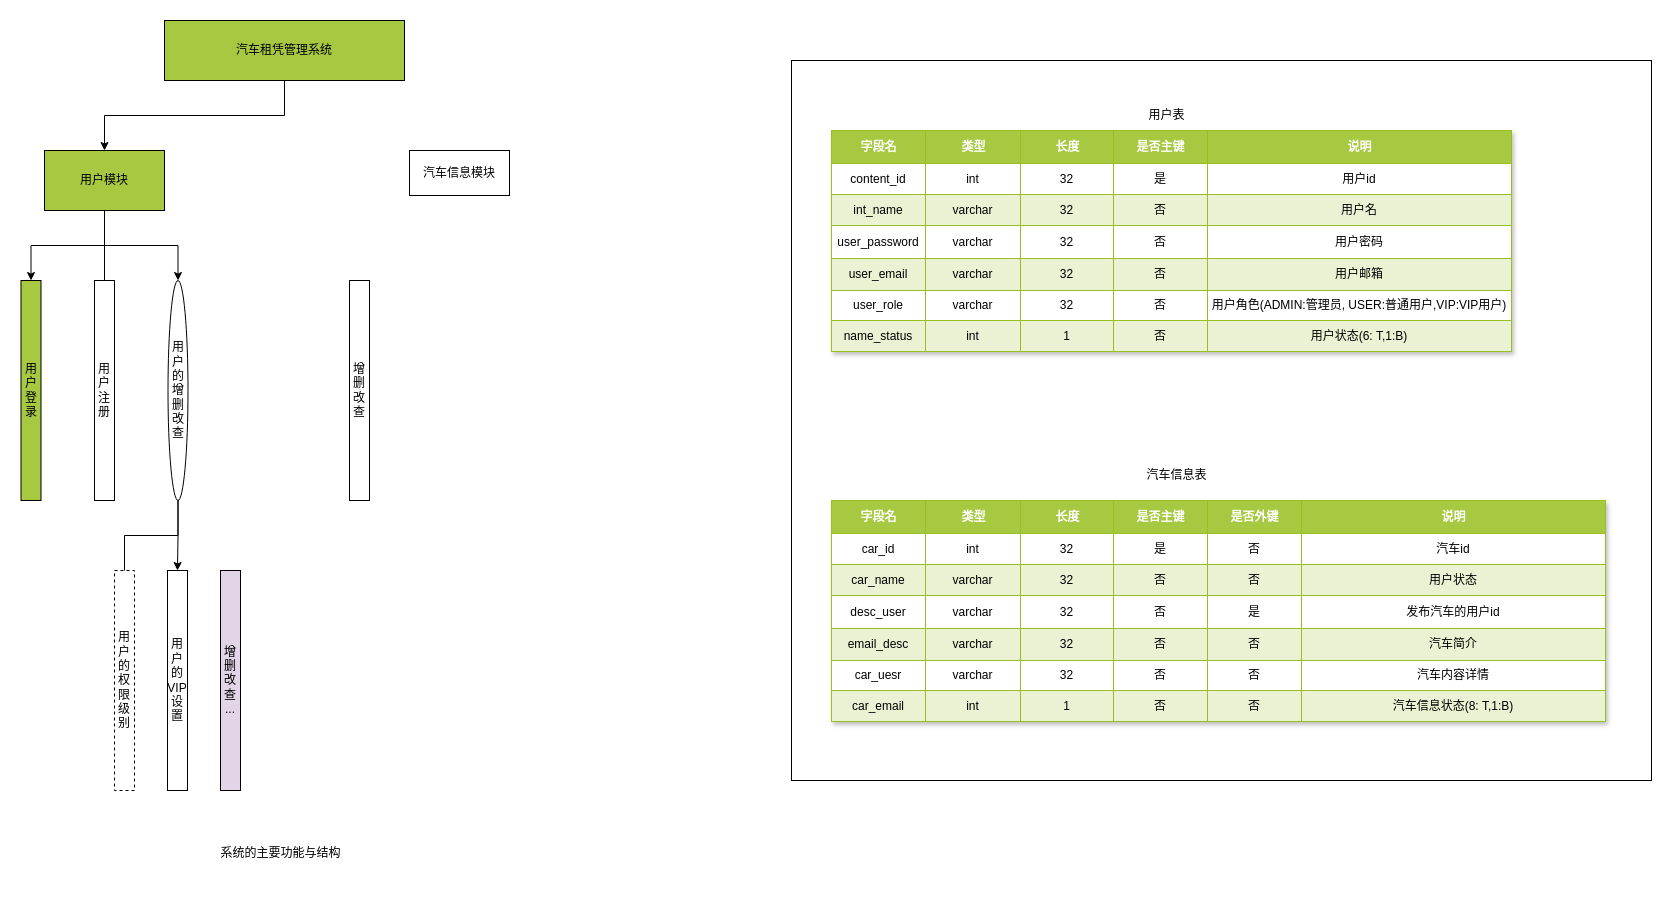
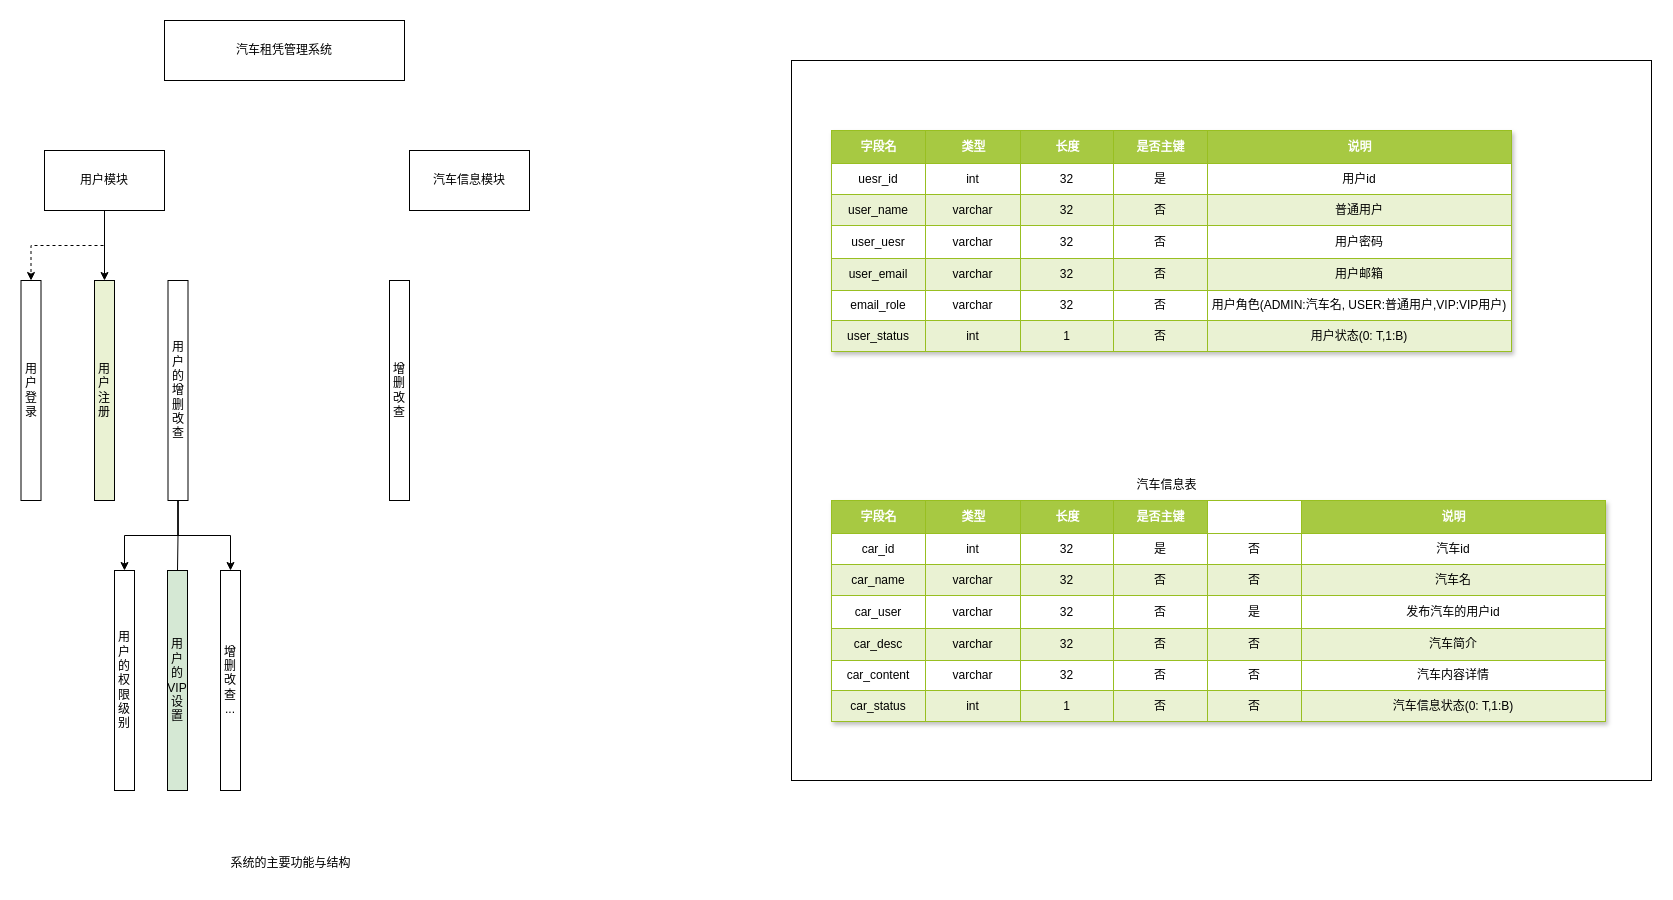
node "汽车租凭管理系统": fillcolor #a7c942 -> #ffffff
edge "汽车租凭管理系统" -> "用户模块": removed
node "用户表": removed
node "汽车信息模块": size 100x45 -> 120x60
node "content_id": label "content_id" -> "uesr_id"
node "用户模块": fillcolor #a7c942 -> #ffffff
node "int_name": label "int_name" -> "user_name"
node "用户名": label "用户名" -> "普通用户"
node "user_password": label "user_password" -> "user_uesr"
edge "用户模块" -> "用户登录": style solid -> dashed
edge "用户模块" -> "用户的增删改查": removed
edge "用户模块" -- "用户注册": arrowhead none -> classic
node "user_role": label "user_role" -> "email_role"
node "用户角色(ADMIN:管理员, USER:普通用户,VIP:VIP用户)": label "用户角色(ADMIN:管理员, USER:普通用户,VIP:VIP用户)" -> "用户角色(ADMIN:汽车名, USER:普通用户,VIP:VIP用户)"
node "name_status": label "name_status" -> "user_status"
node "用户状态(6: T,1:B)": label "用户状态(6: T,1:B)" -> "用户状态(0: T,1:B)"
node "用户登录": fillcolor #a7c942 -> #ffffff
node "用户注册": fillcolor #ffffff -> #eaf2d3
node "用户的增删改查": shape ellipse -> rectangle
node "增删改查": moved (360, 391) -> (400, 391)
node "汽车信息表": moved (1177, 476) -> (1167, 486)
node "是否外键": fillcolor #a7c942 -> #ffffff
edge "用户的增删改查" -> "增删改查 ...": added
edge "用户的增删改查" -> "用户的VIP设置": arrowhead classic -> none
edge "用户的增删改查" -- "用户的权限级别": arrowhead none -> classic
node "用户状态": label "用户状态" -> "汽车名"
node "desc_user": label "desc_user" -> "car_user"
node "email_desc": label "email_desc" -> "car_desc"
node "car_uesr": label "car_uesr" -> "car_content"
node "用户的权限级别": style dashed -> solid
node "用户的VIP设置": fillcolor #ffffff -> #d5e8d4
node "增删改查 ...": fillcolor #e1d5e7 -> #ffffff
node "car_email": label "car_email" -> "car_status"
node "汽车信息状态(8: T,1:B)": label "汽车信息状态(8: T,1:B)" -> "汽车信息状态(0: T,1:B)"
node "系统的主要功能与结构": moved (281, 854) -> (291, 864)
